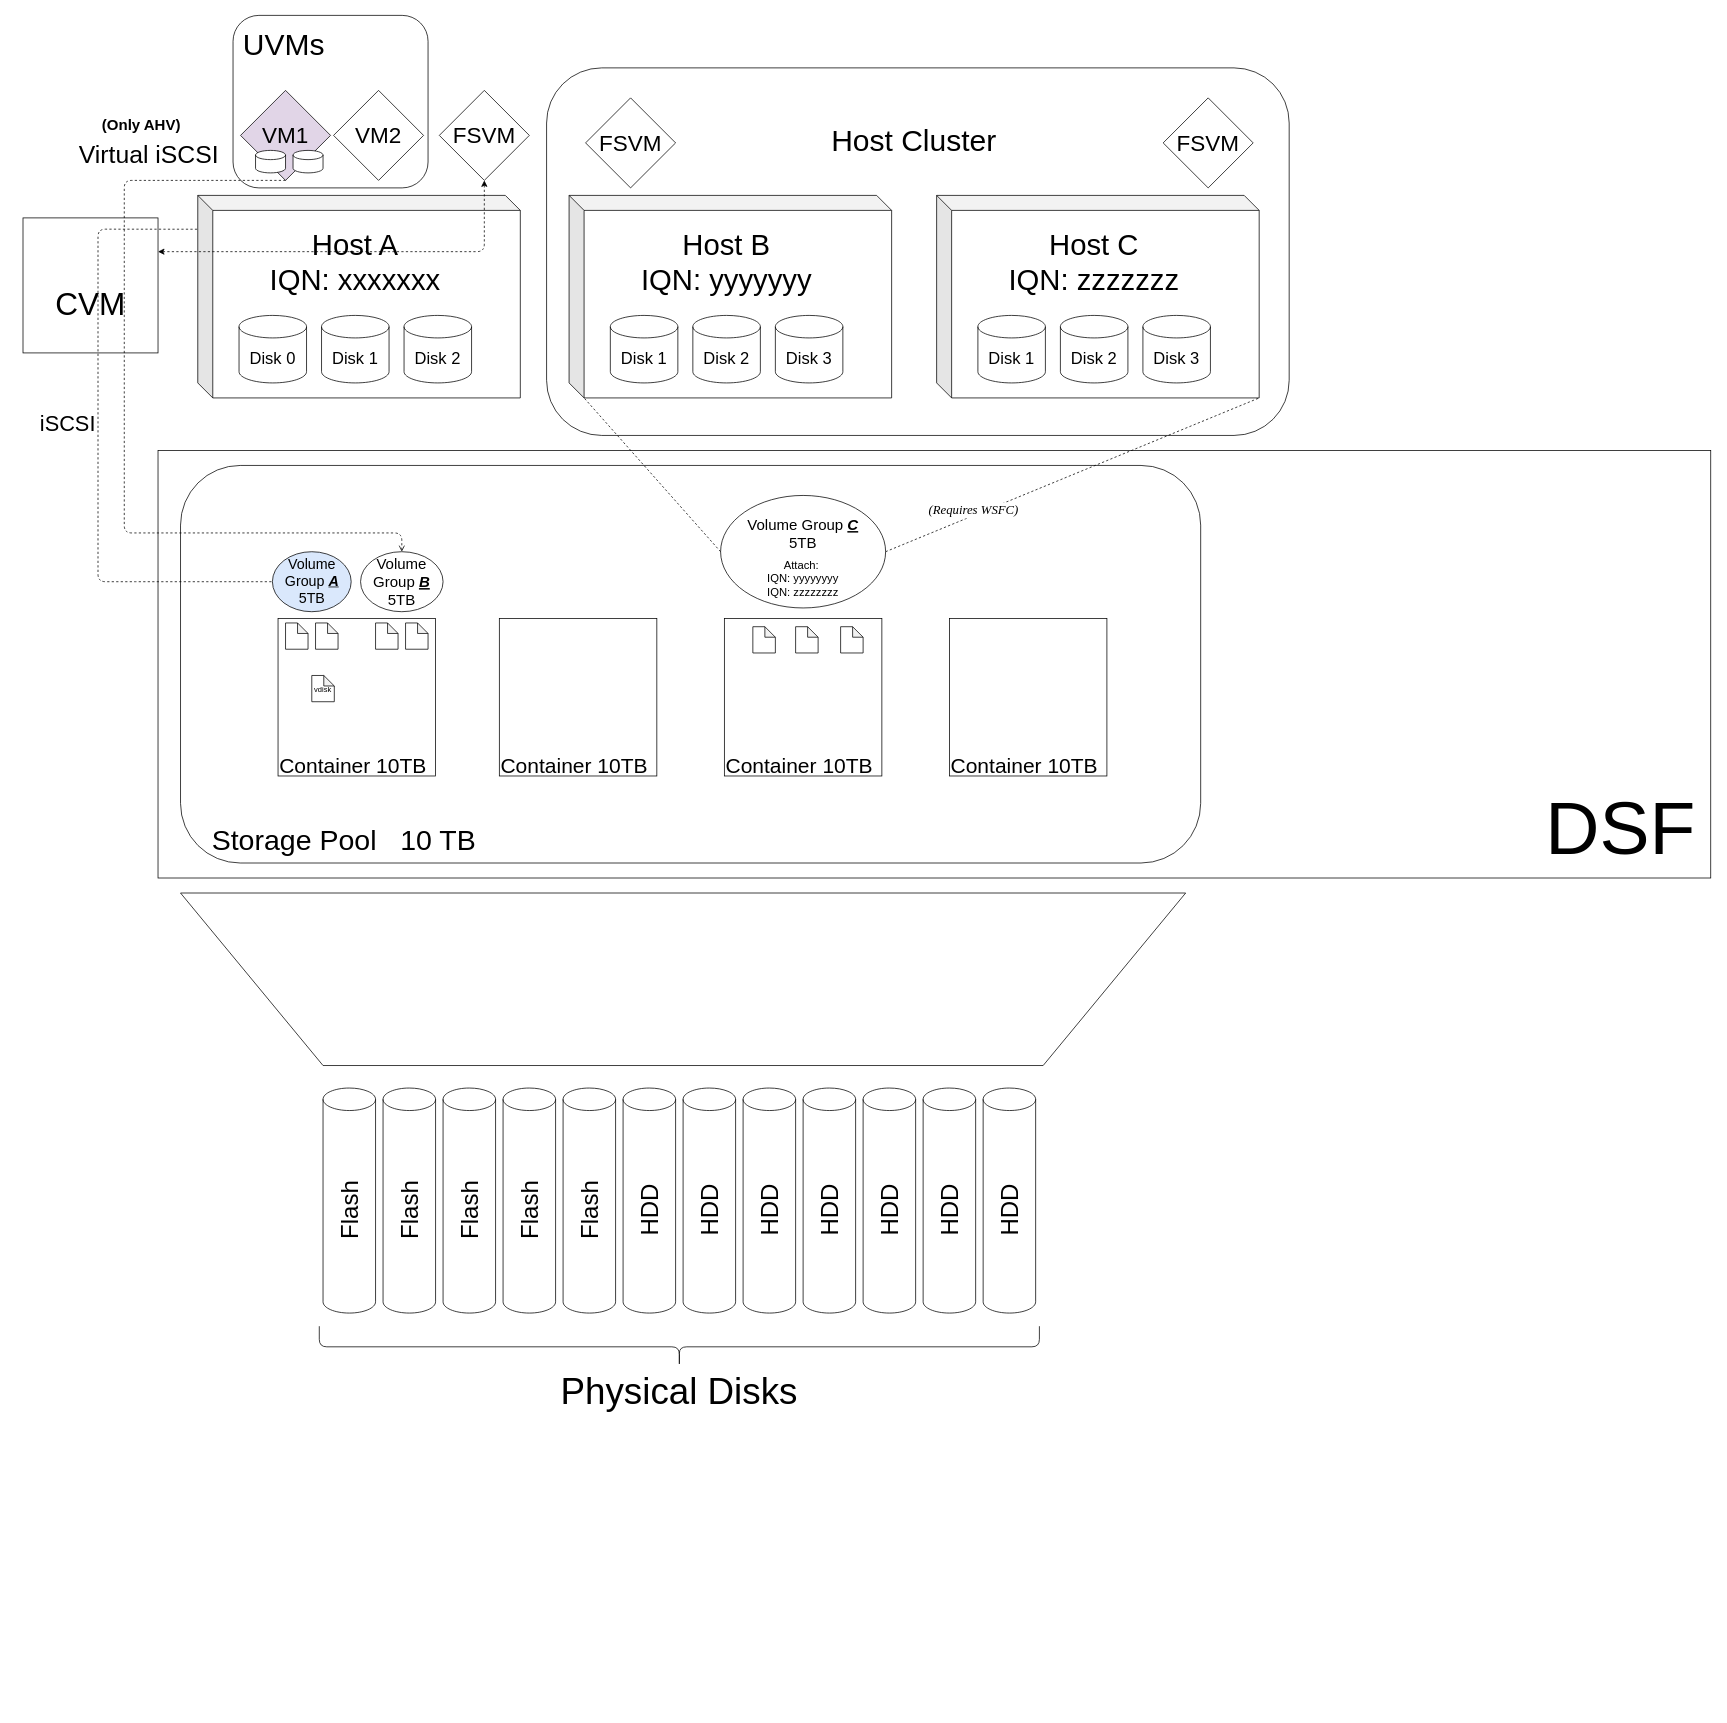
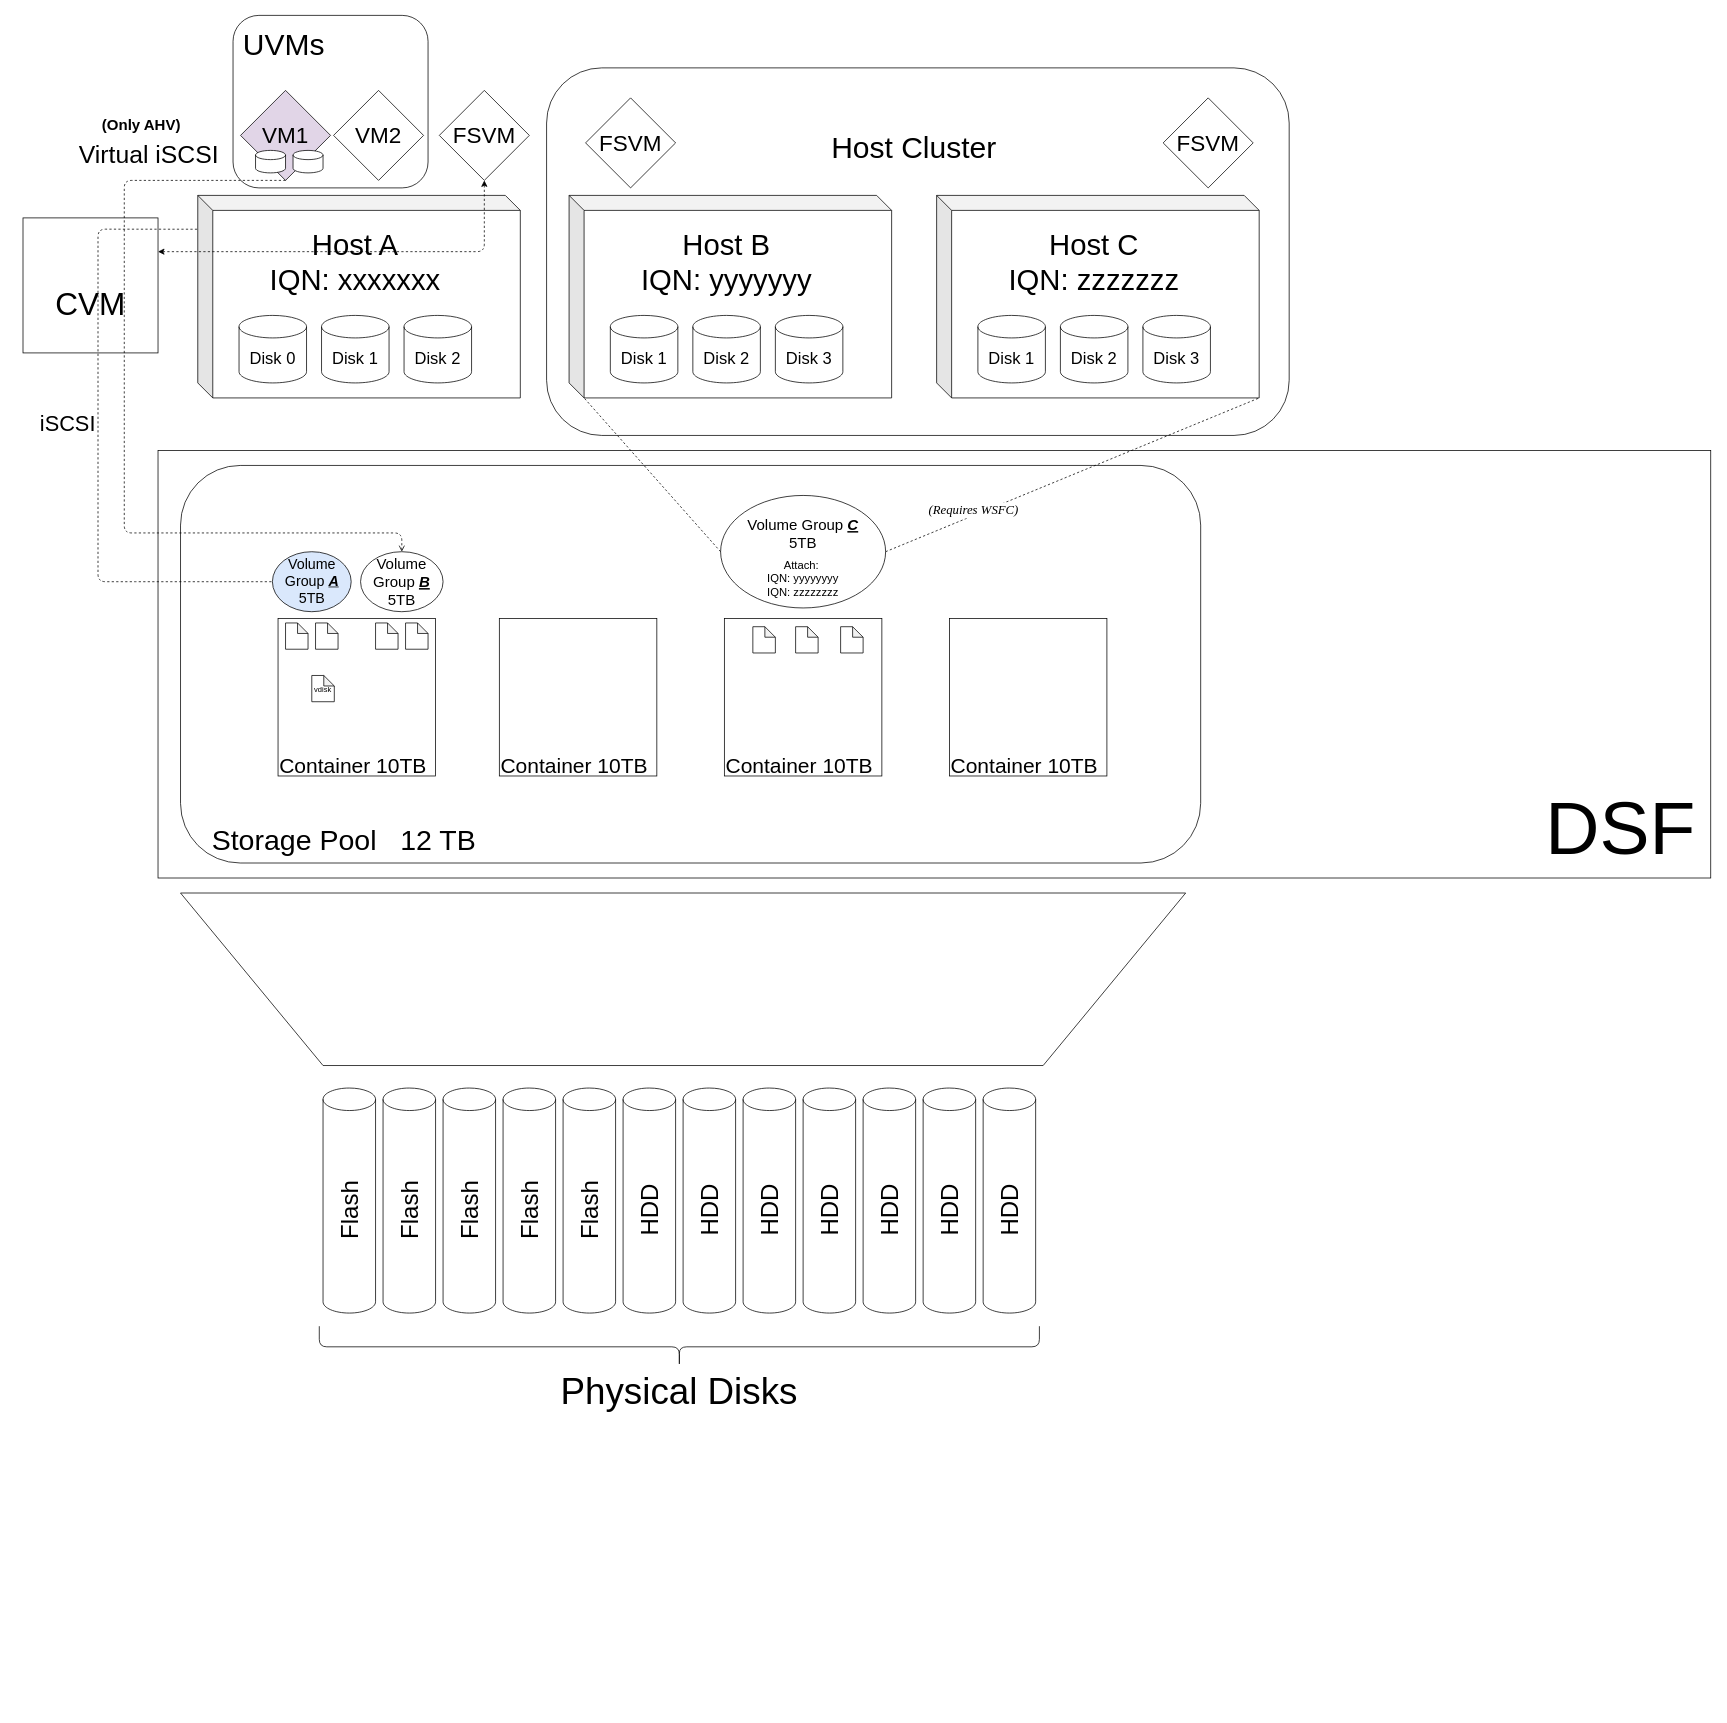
node "Host Cluster": moved (918, 140) -> (918, 147)
node "Storage Pool 10 TB": label "Storage Pool 10 TB" -> "Storage Pool 12 TB"
